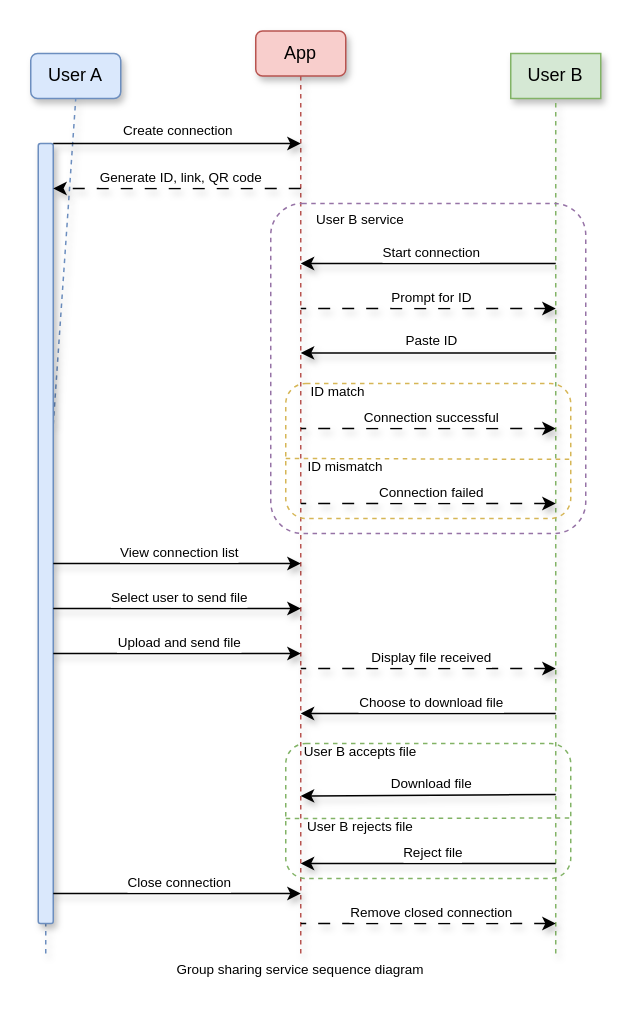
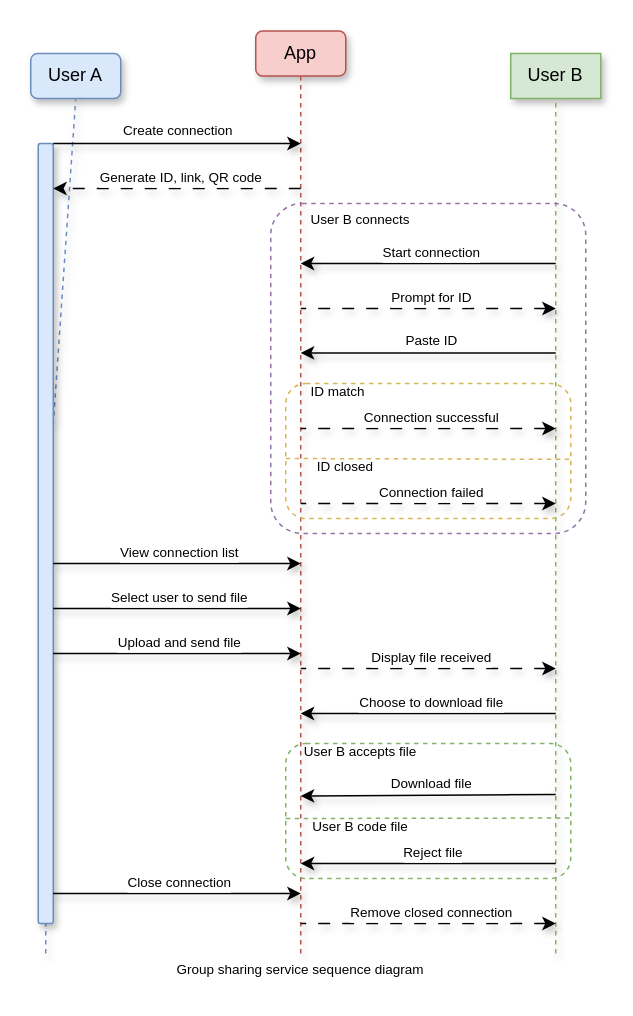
node "User B service": label "User B service" -> "User B connects"
node "ID mismatch": label "ID mismatch" -> "ID closed"
node "User B rejects file": label "User B rejects file" -> "User B code file"
